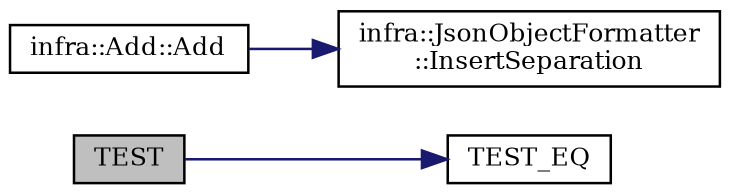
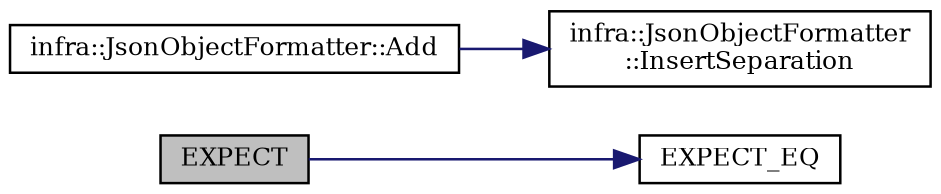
node "infra::Add::Add": label "infra::Add::Add" -> "infra::JsonObjectFormatter::Add"
node "TEST": label "TEST" -> "EXPECT"
node "TEST_EQ": label "TEST_EQ" -> "EXPECT_EQ"
